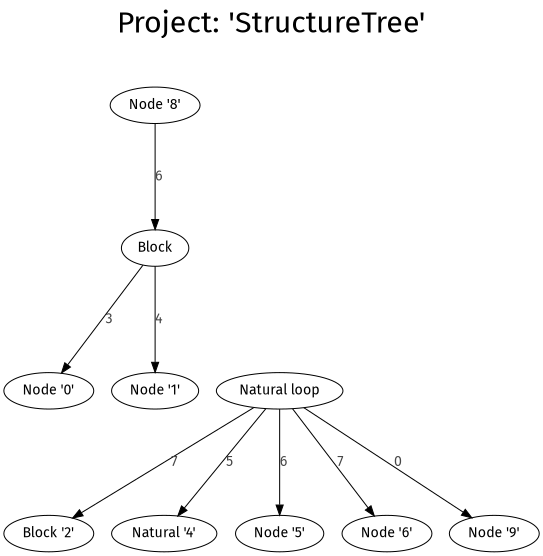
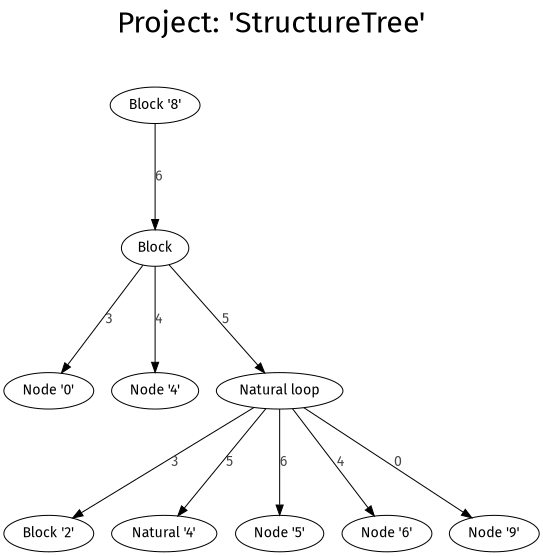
node "Node '8'": label "Node '8'" -> "Block '8'"
edge "Block" -> "Natural loop": added, label "5"
node "Node '1'": label "Node '1'" -> "Node '4'"
edge "Natural loop" -> "Block '2'": label "7" -> "3"
edge "Natural loop" -> "Node '6'": label "7" -> "4"
